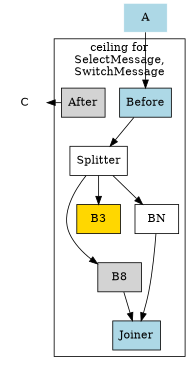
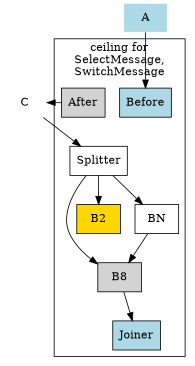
edge "Before" -> "Splitter": now "C" -> "Splitter"
node "B3": label "B3" -> "B2"
edge "BN" -> "Joiner": now "BN" -> "B8"
